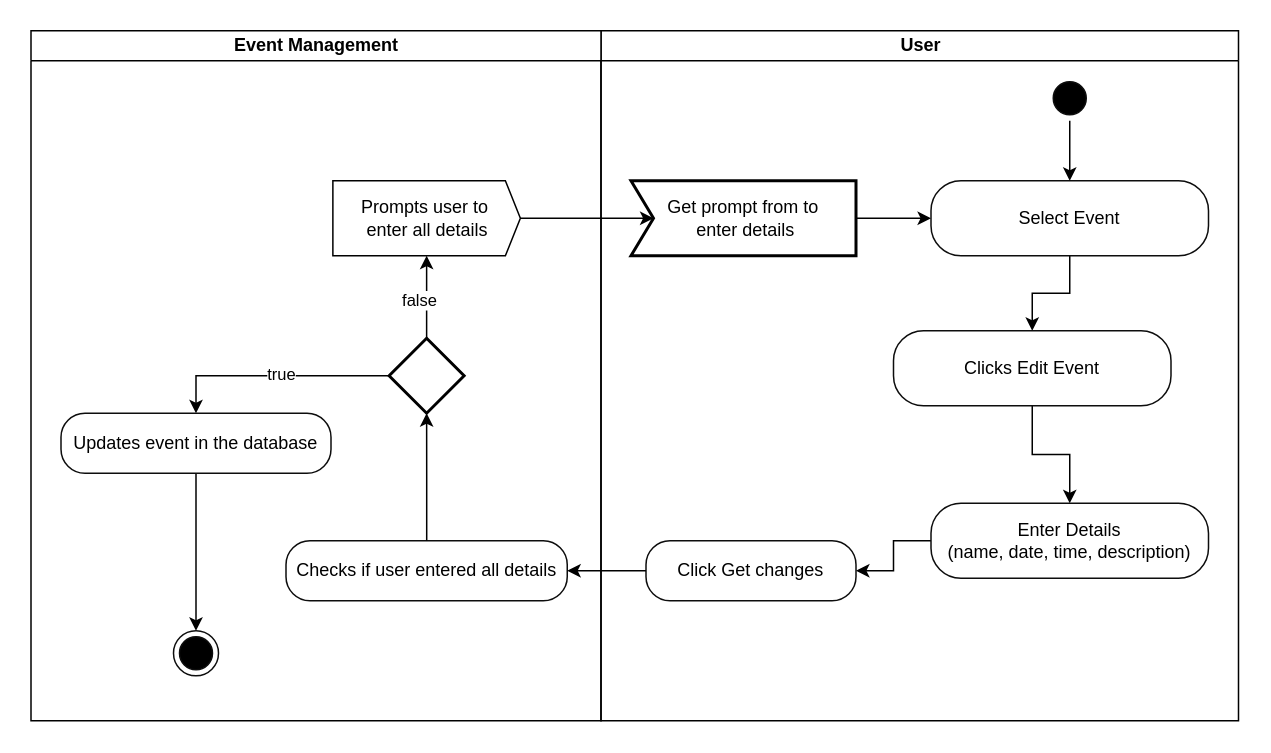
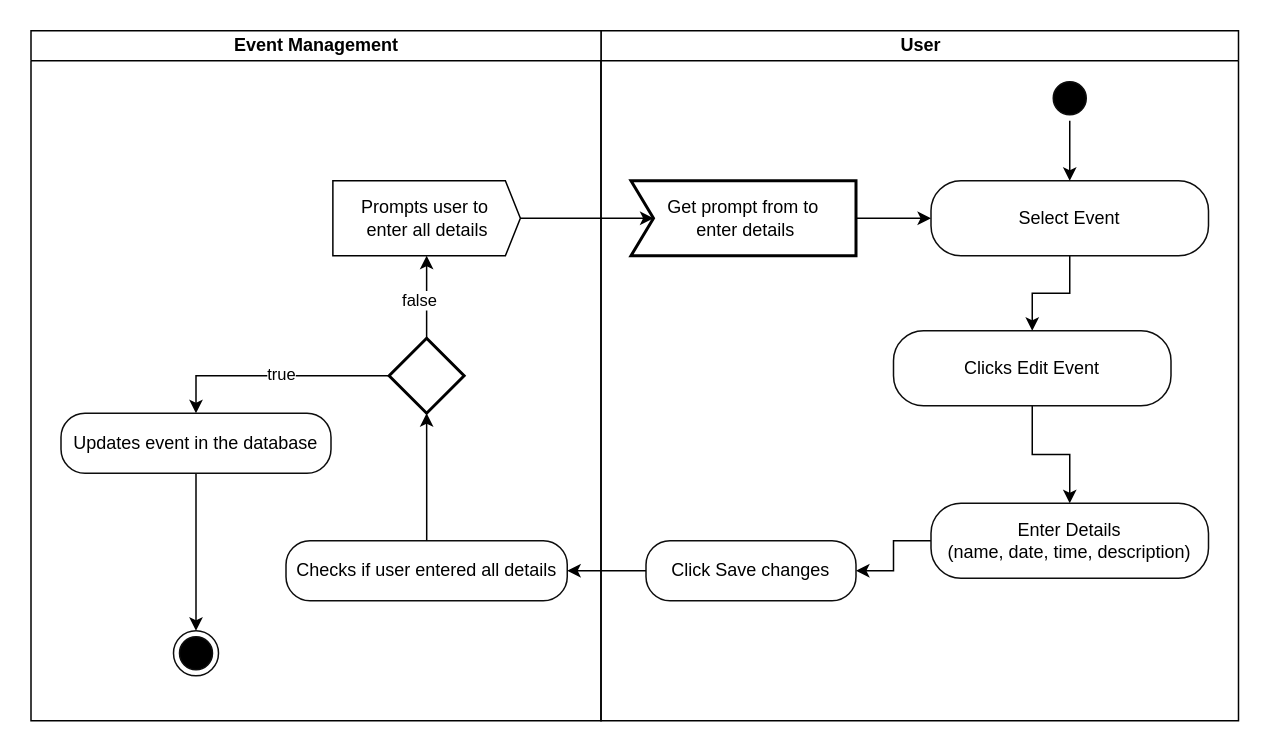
node "Click Get changes": label "Click Get changes" -> "Click Save changes"
